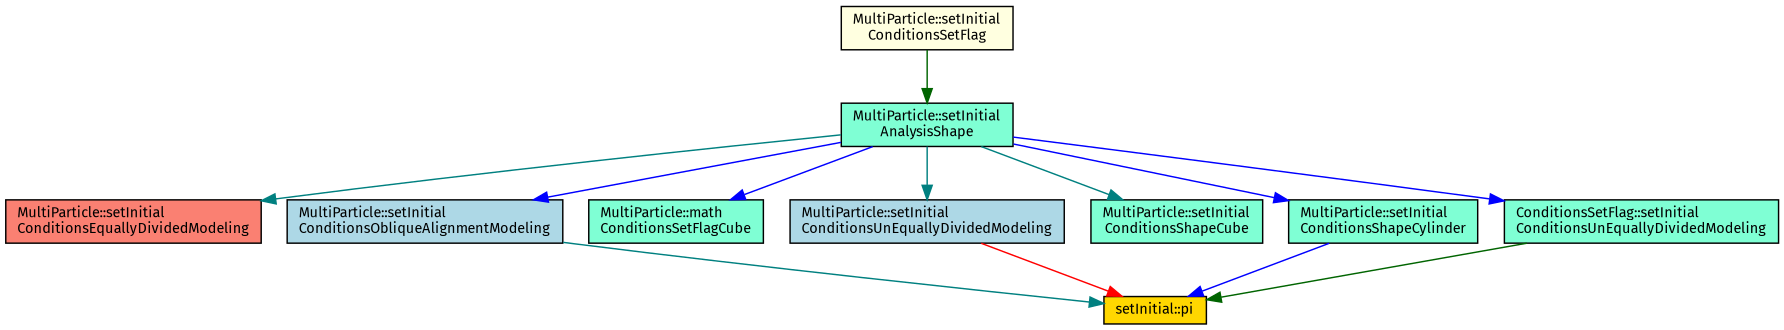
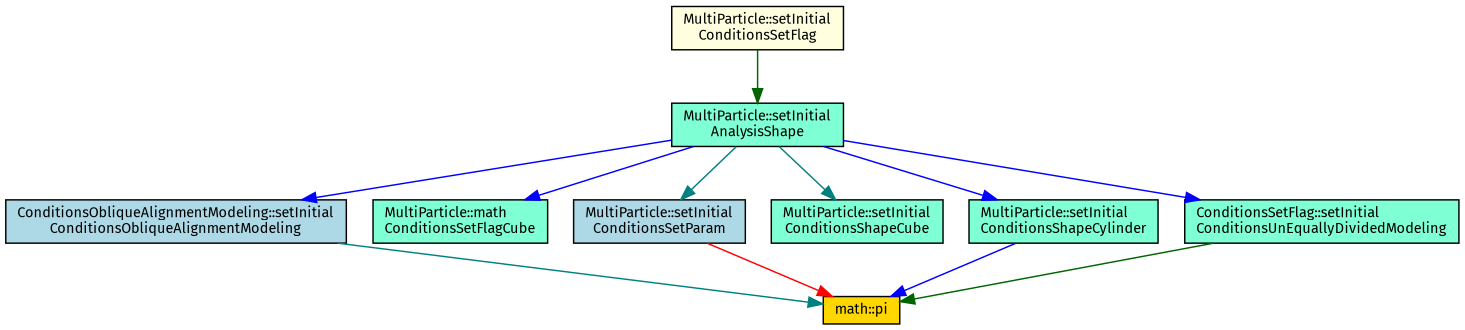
node "MultiParticle::setInitial ConditionsEquallyDividedModeling": removed
node "MultiParticle::setInitial ConditionsObliqueAlignmentModeling": label "MultiParticle::setInitial ConditionsObliqueAlignmentModeling" -> "ConditionsObliqueAlignmentModeling::setInitial ConditionsObliqueAlignmentModeling"
node "MultiParticle::setInitial ConditionsUnEquallyDividedModeling": label "MultiParticle::setInitial ConditionsUnEquallyDividedModeling" -> "MultiParticle::setInitial ConditionsSetParam"
node "setInitial::pi": label "setInitial::pi" -> "math::pi"
